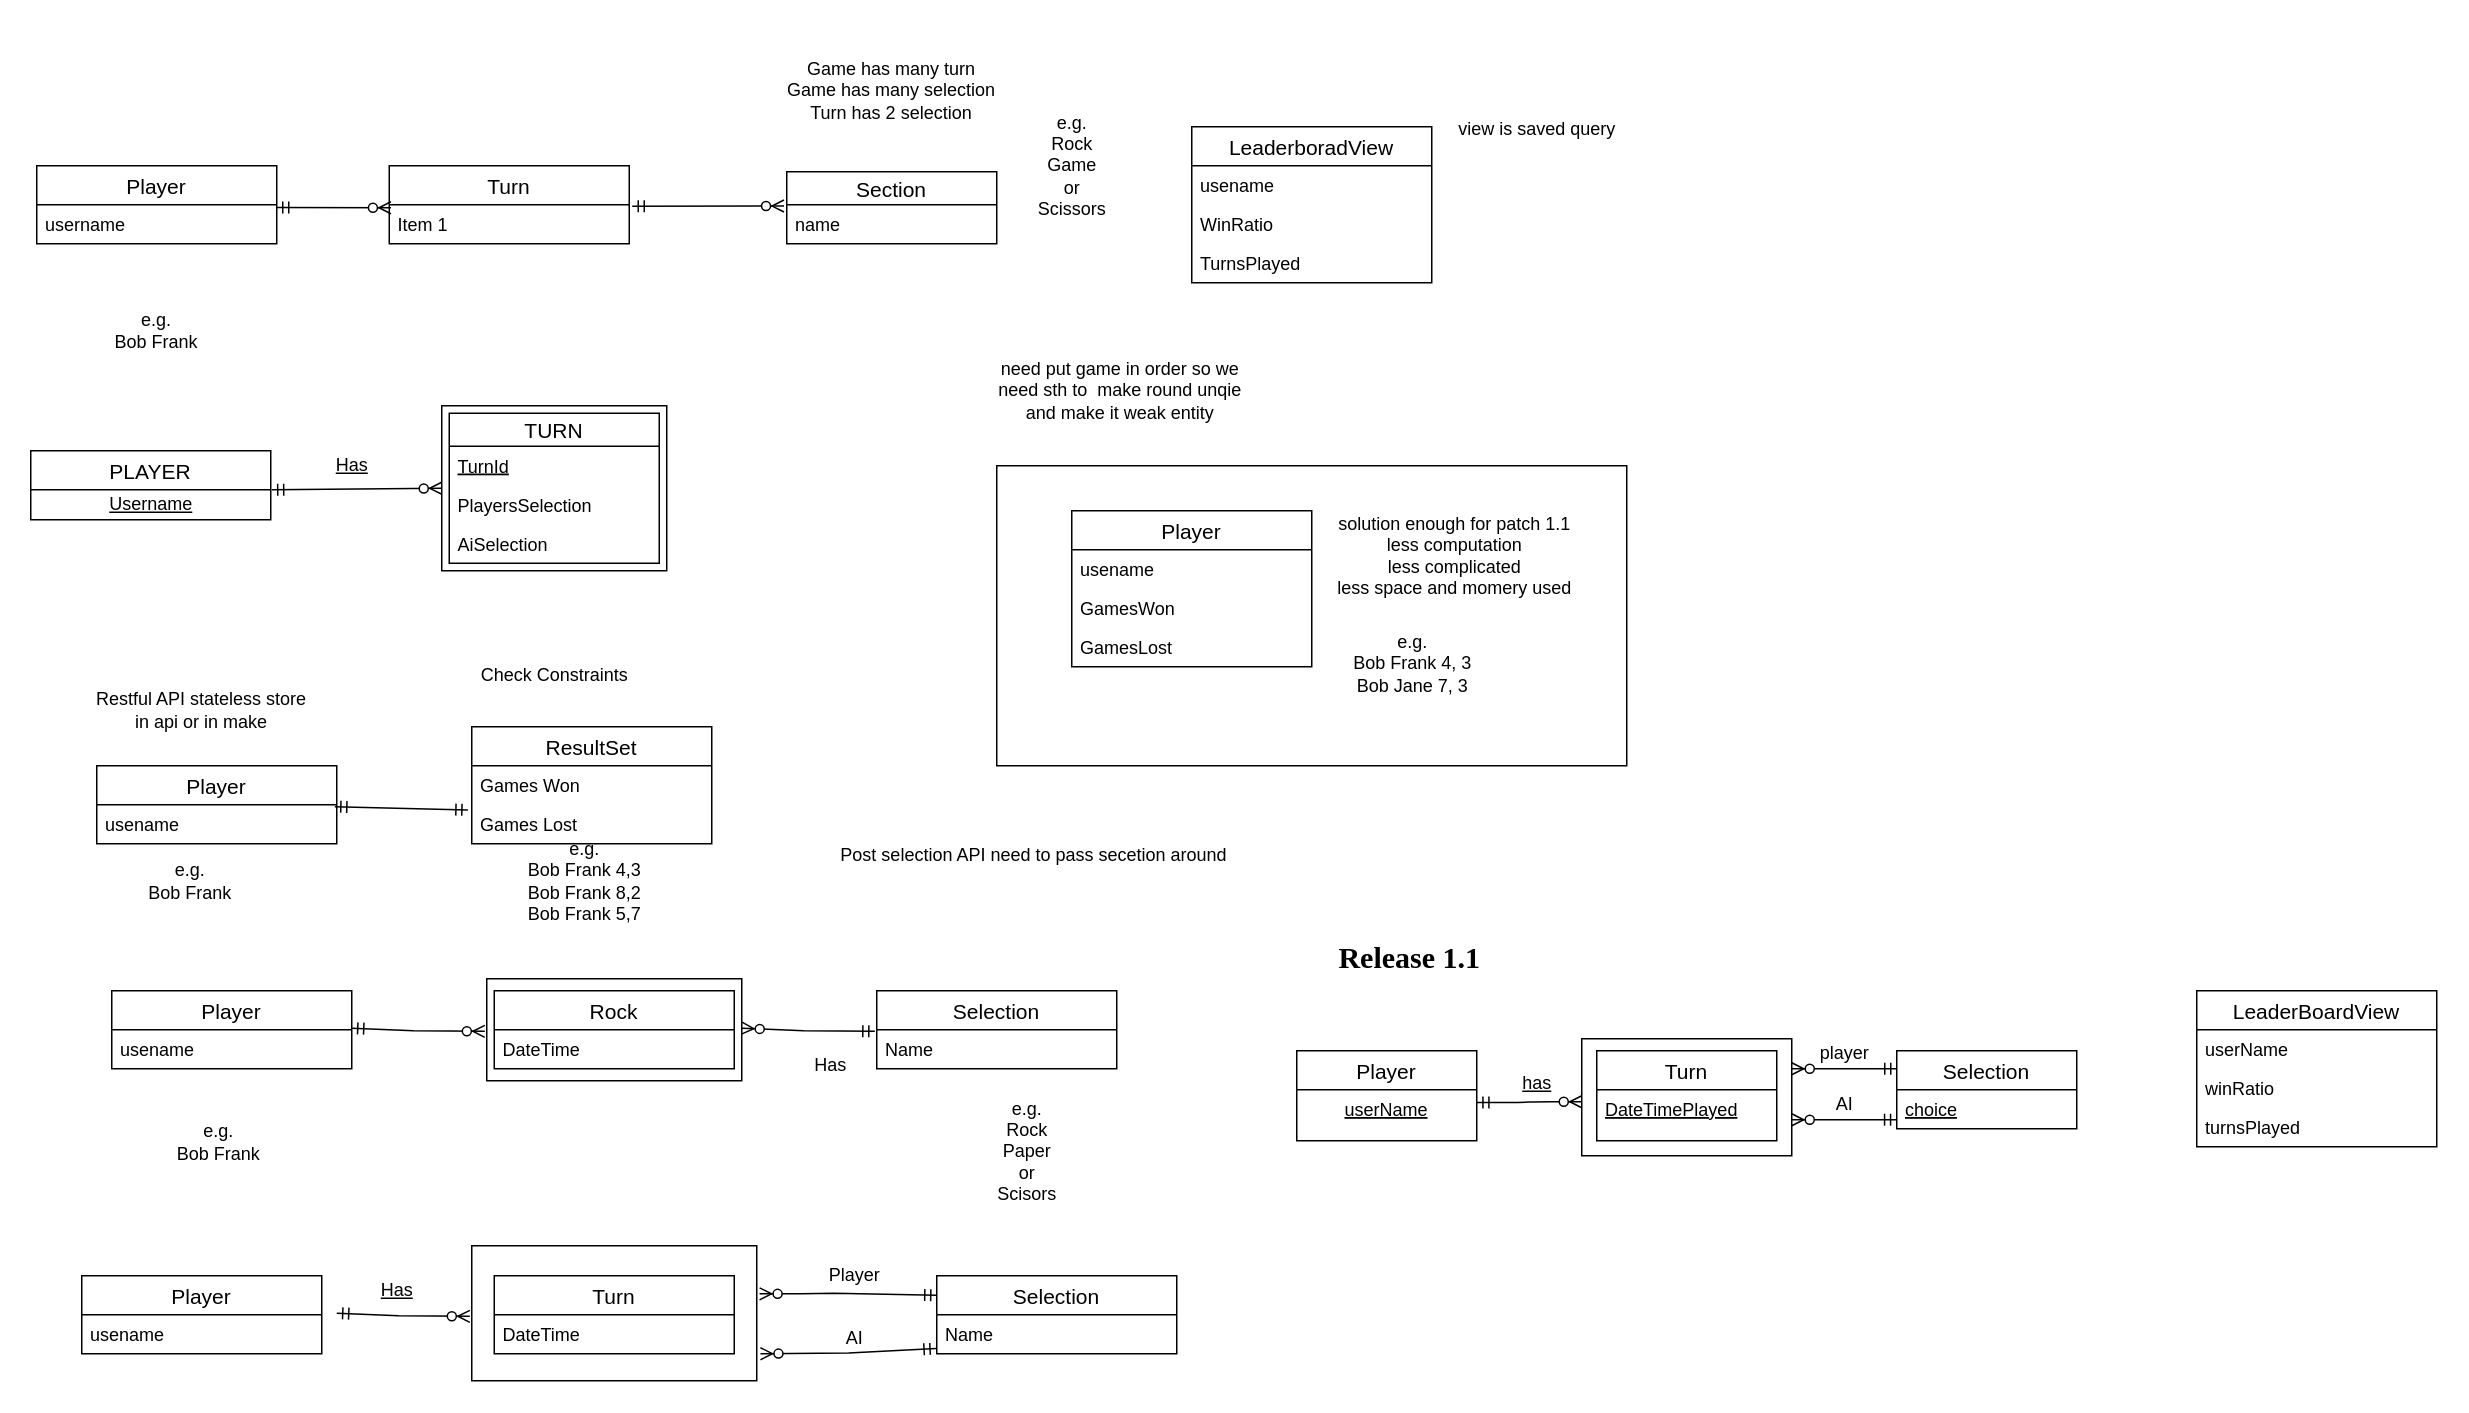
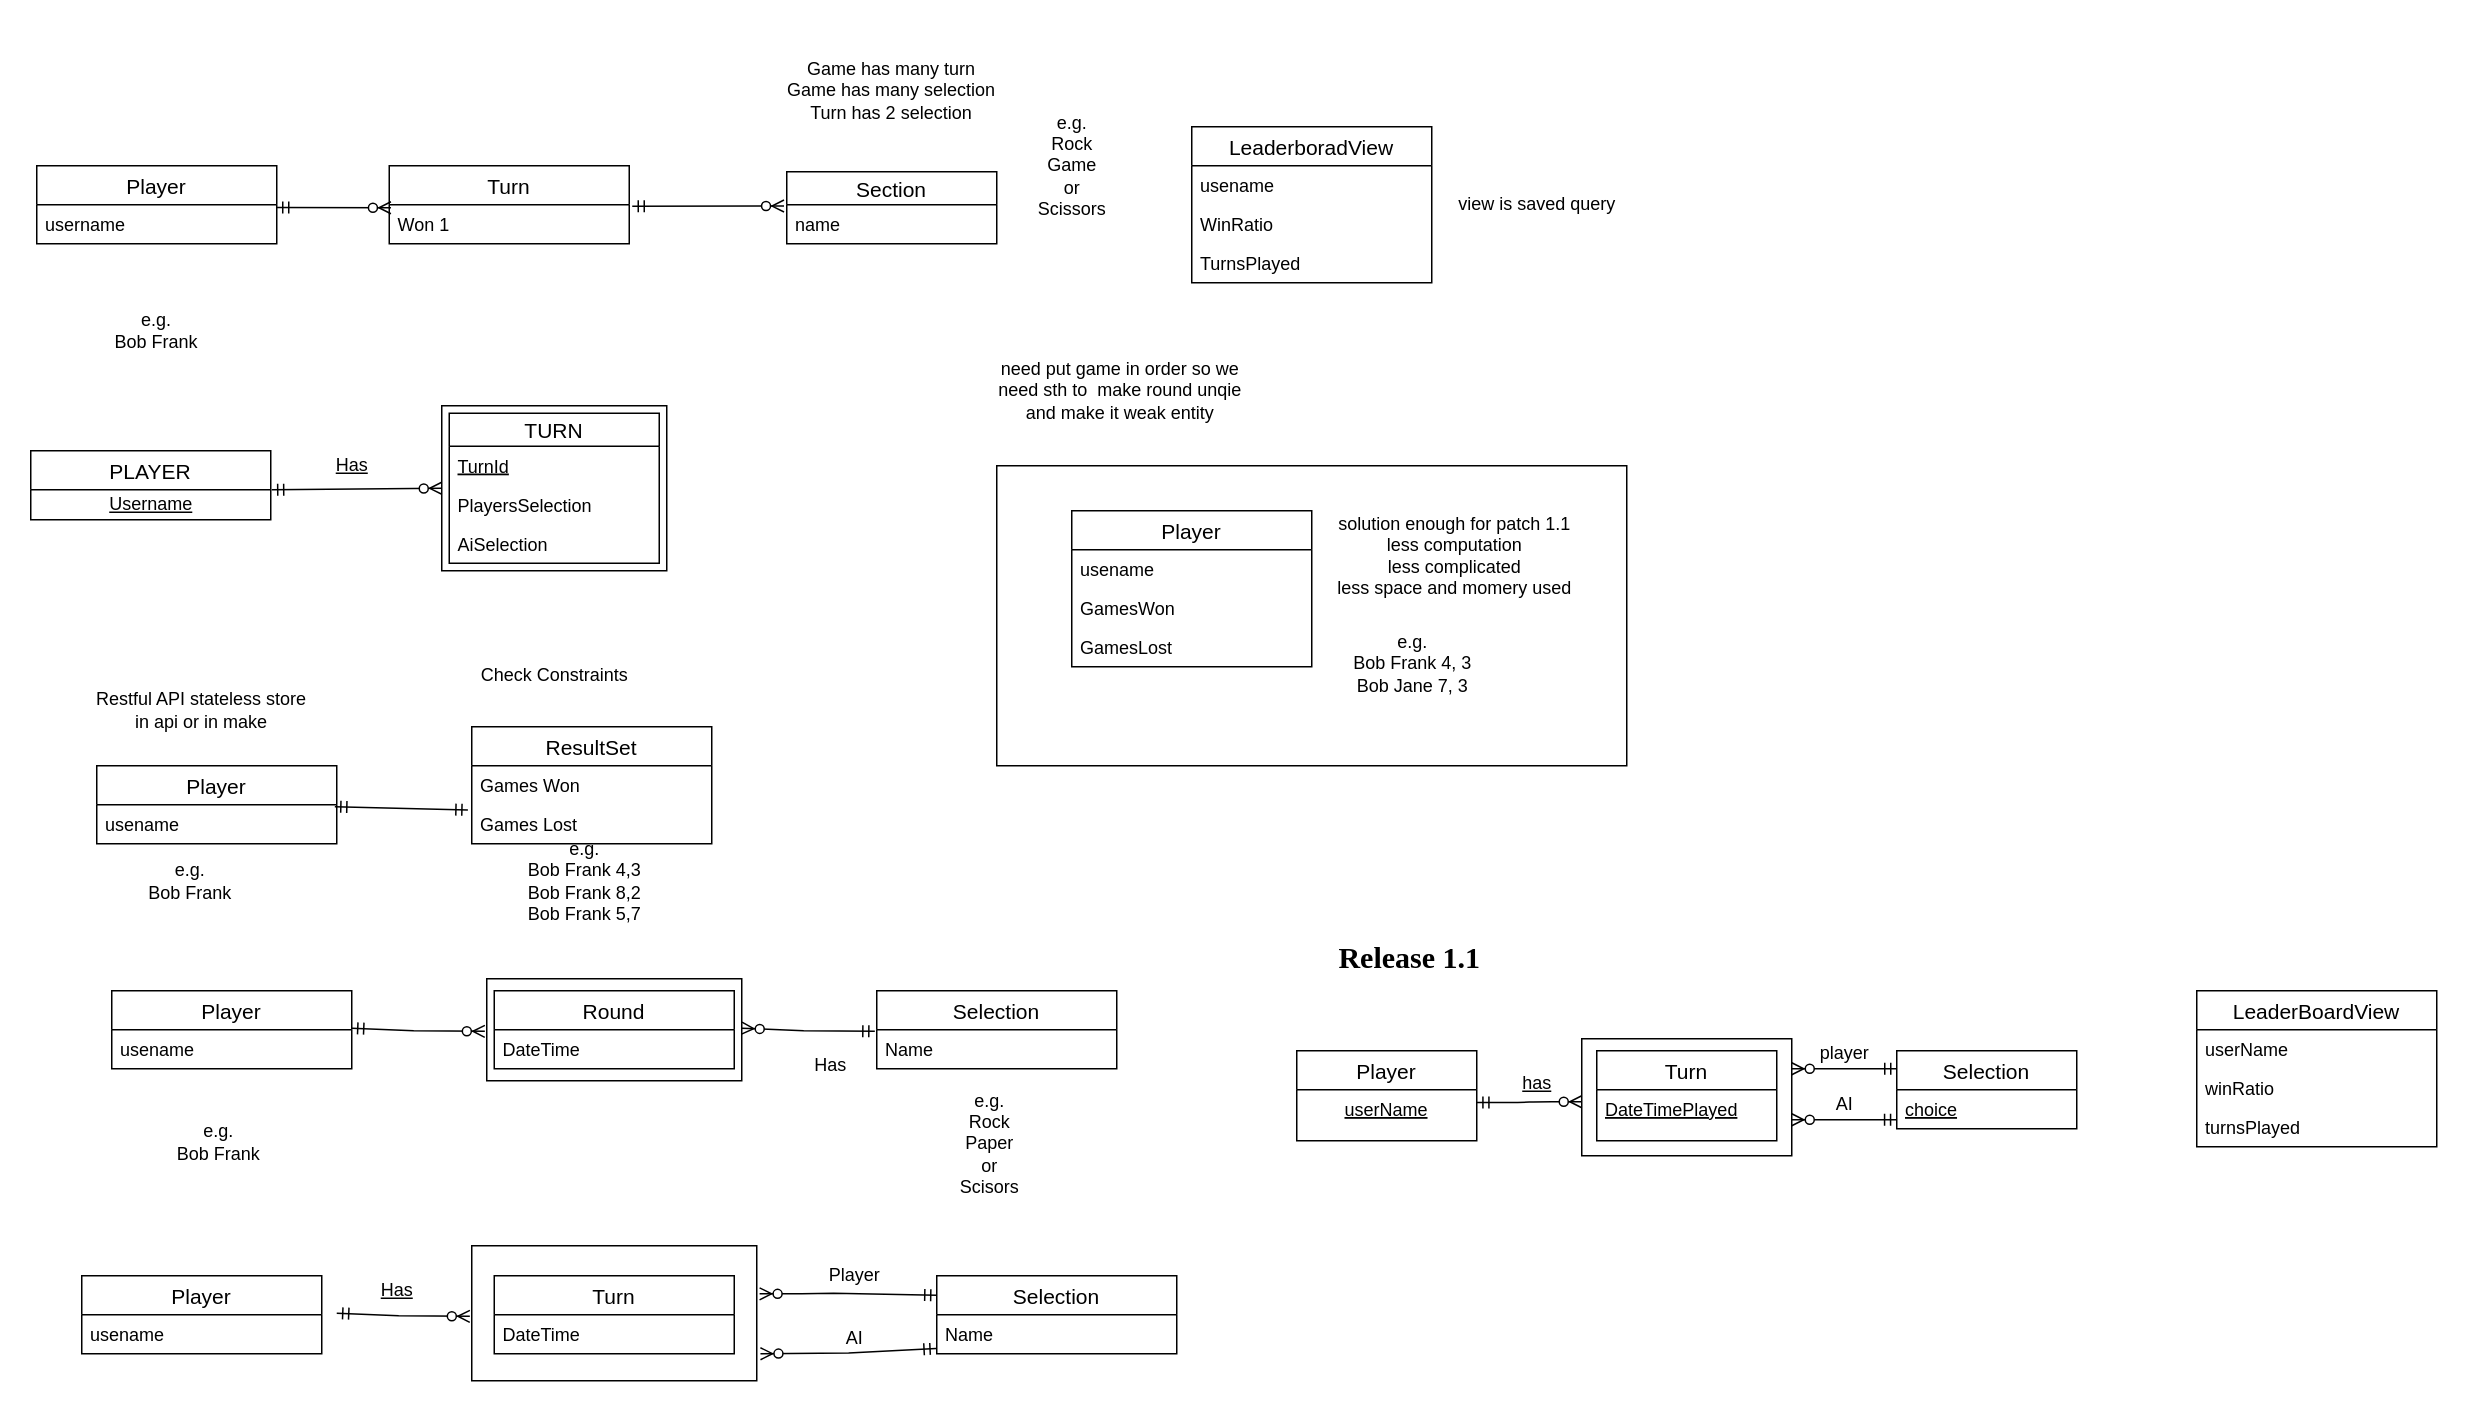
node "view is saved query": moved (1537, 130) -> (1537, 205)
node "Item 1": label "Item 1" -> "Won 1"
node "Post selection API need to pass secetion around": removed
node "Rock": label "Rock" -> "Round"
node "e.g. Rock Paper or Scisors": moved (1027, 1151) -> (989, 1144)
